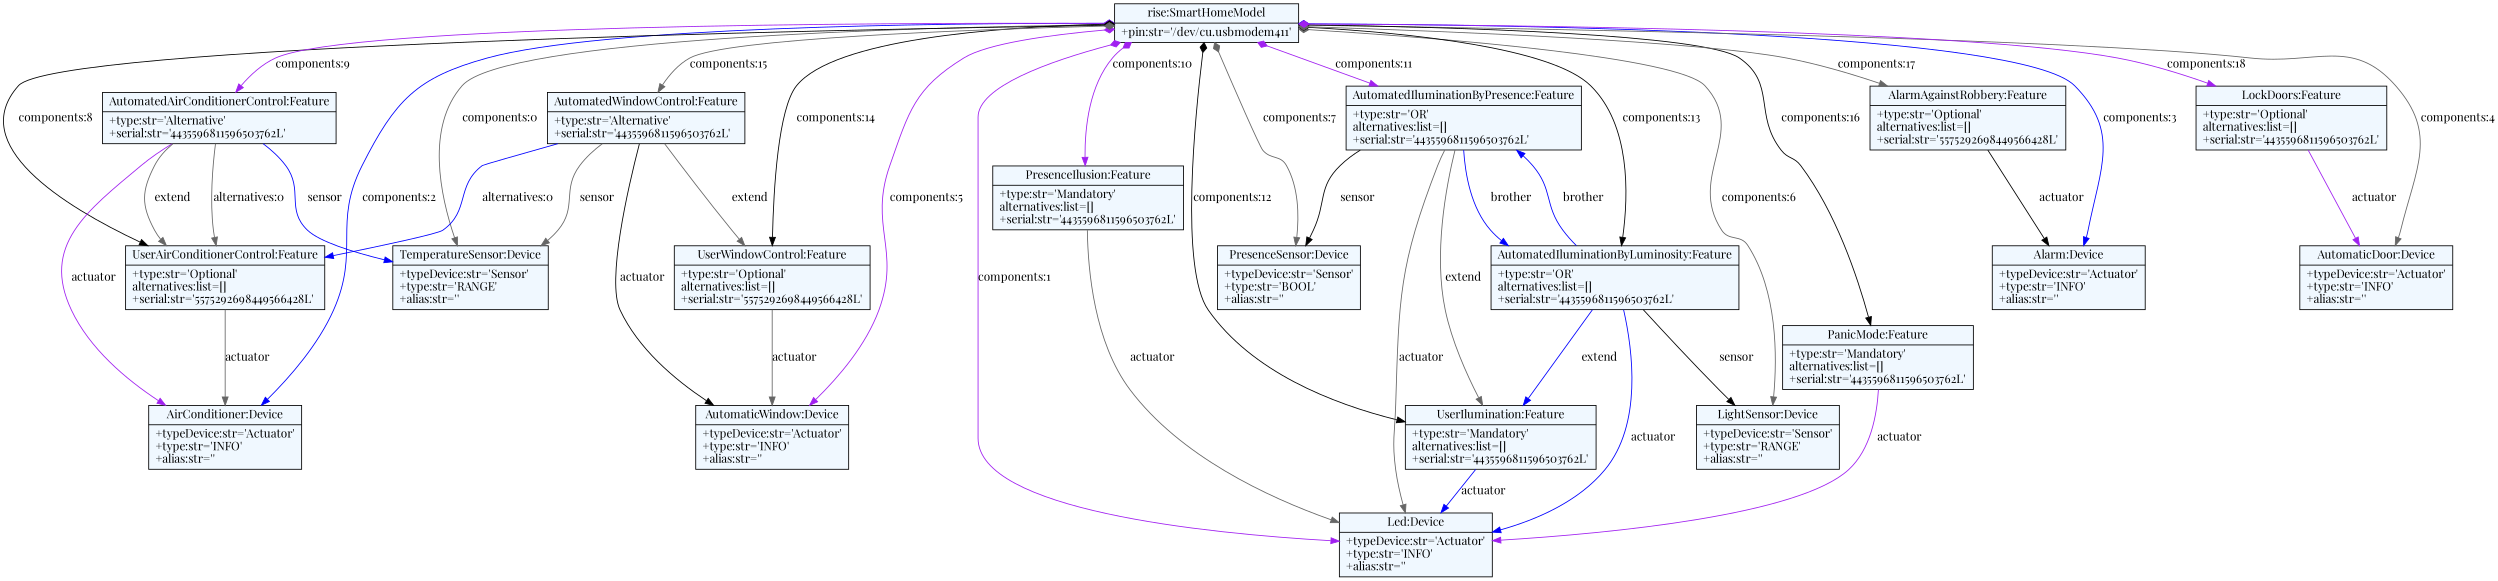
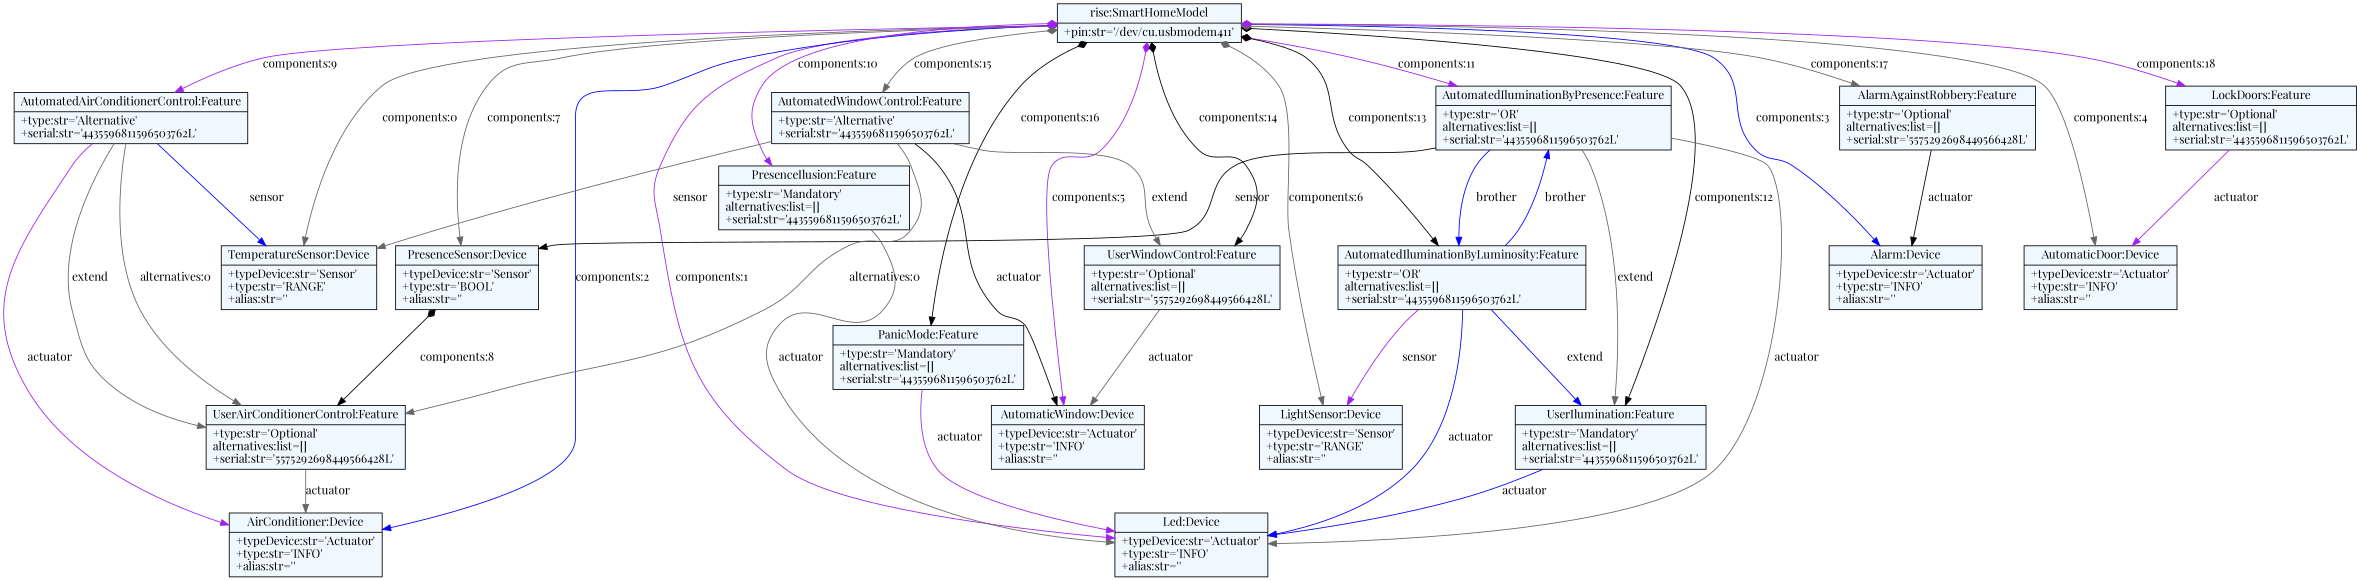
edge "rise:SmartHomeModel" -- "UserAirConditionerControl:Feature": now "PresenceSensor:Device" -- "UserAirConditionerControl:Feature"
edge "AutomatedWindowControl:Feature" -- "UserAirConditionerControl:Feature": color blue -> gray40
edge "AutomatedIluminationByLuminosity:Feature" -- "LightSensor:Device": color black -> purple
